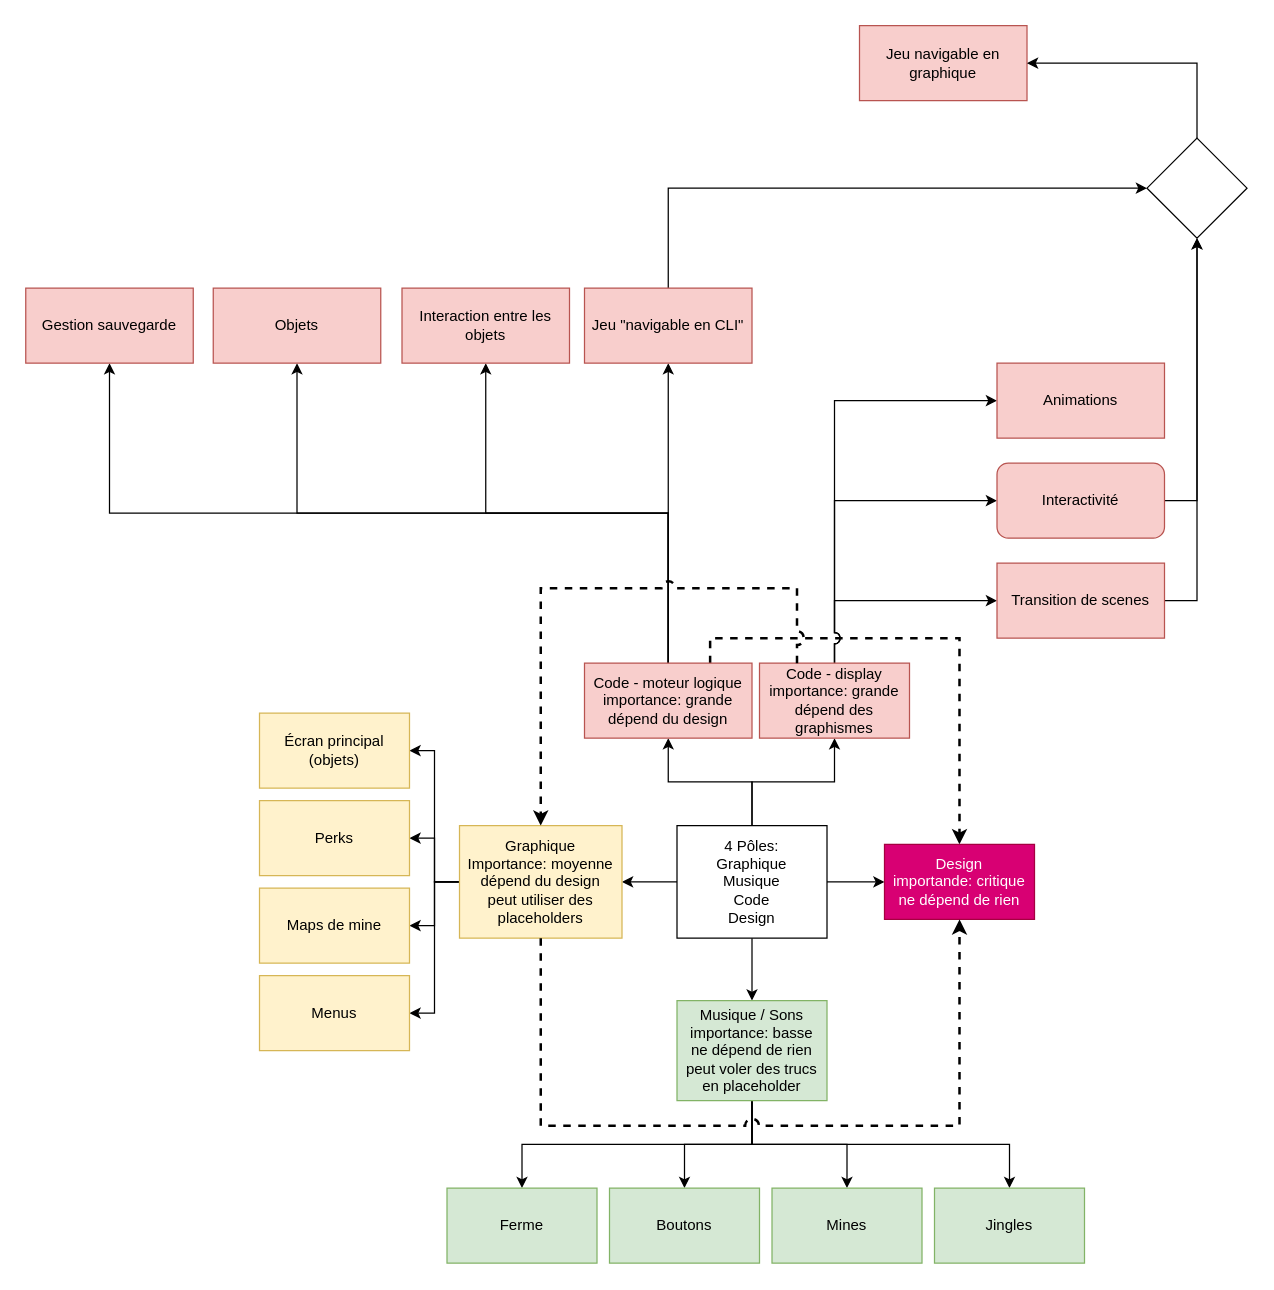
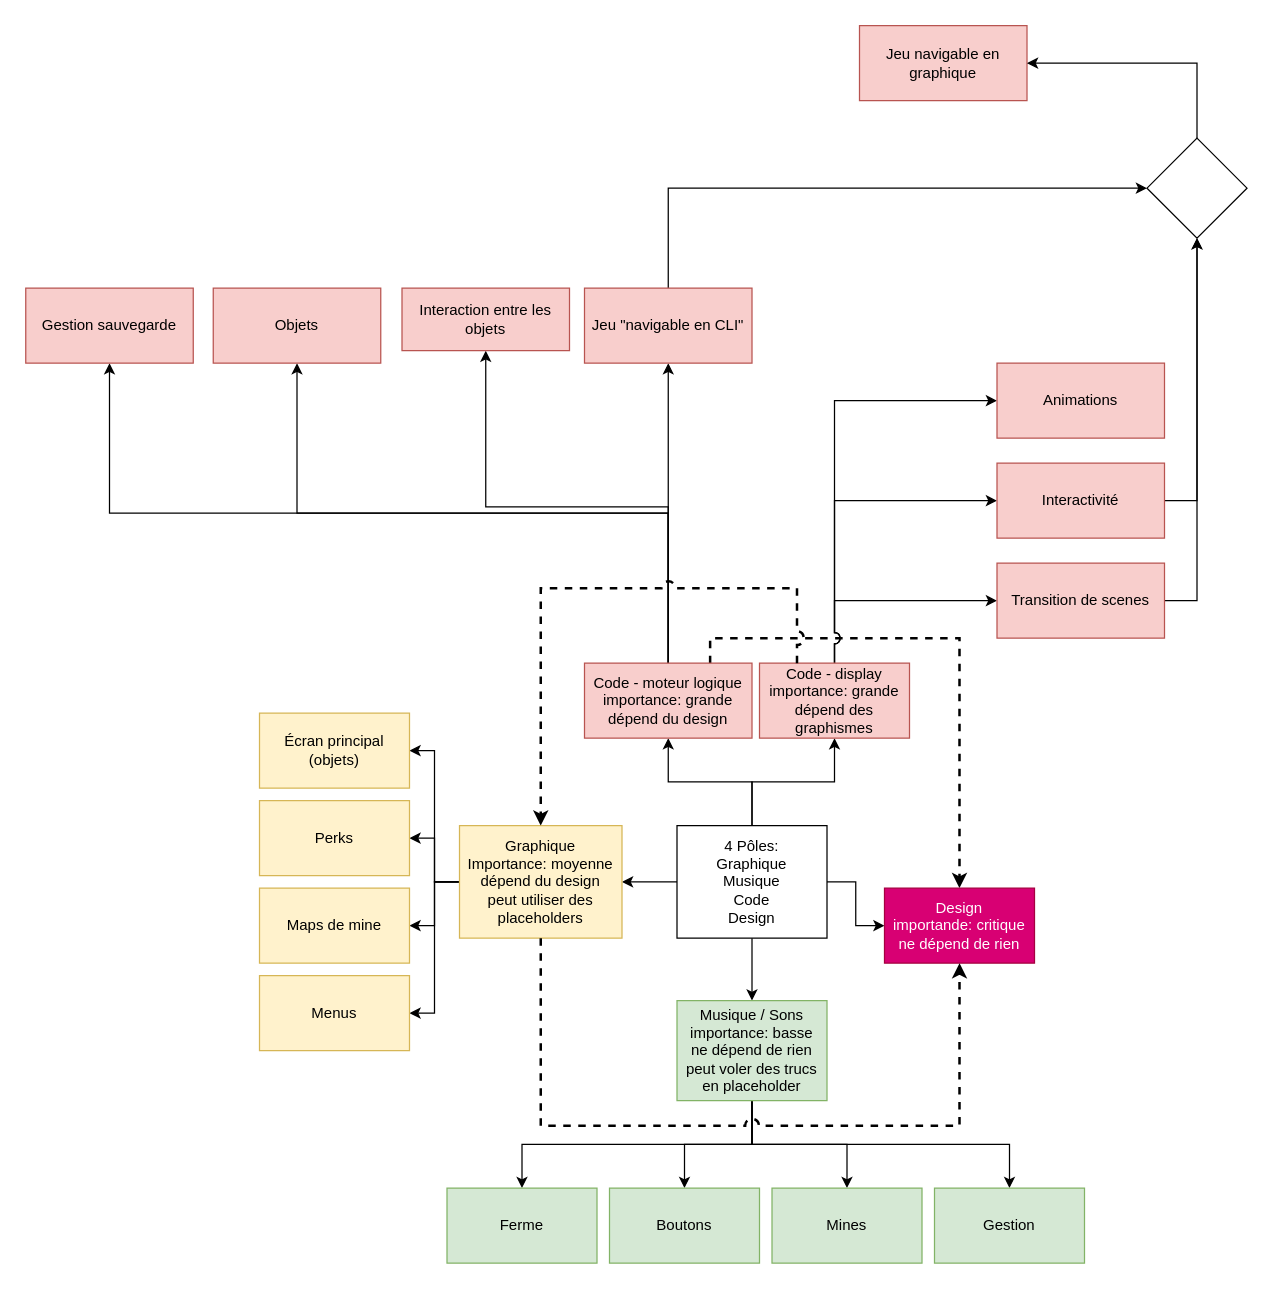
node "Interaction entre les objets": size 168x75 -> 168x63
node "Interactivité": shape rounded rectangle -> rectangle
node "Design importande: critique ne dépend de rien": moved (959, 882) -> (959, 926)
node "Jingles": label "Jingles" -> "Gestion"
